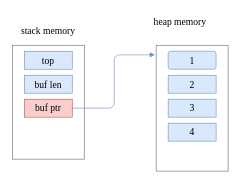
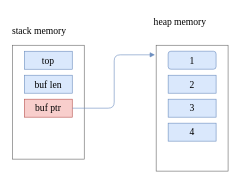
node "stack memory": moved (48, 30) -> (39, 30)
